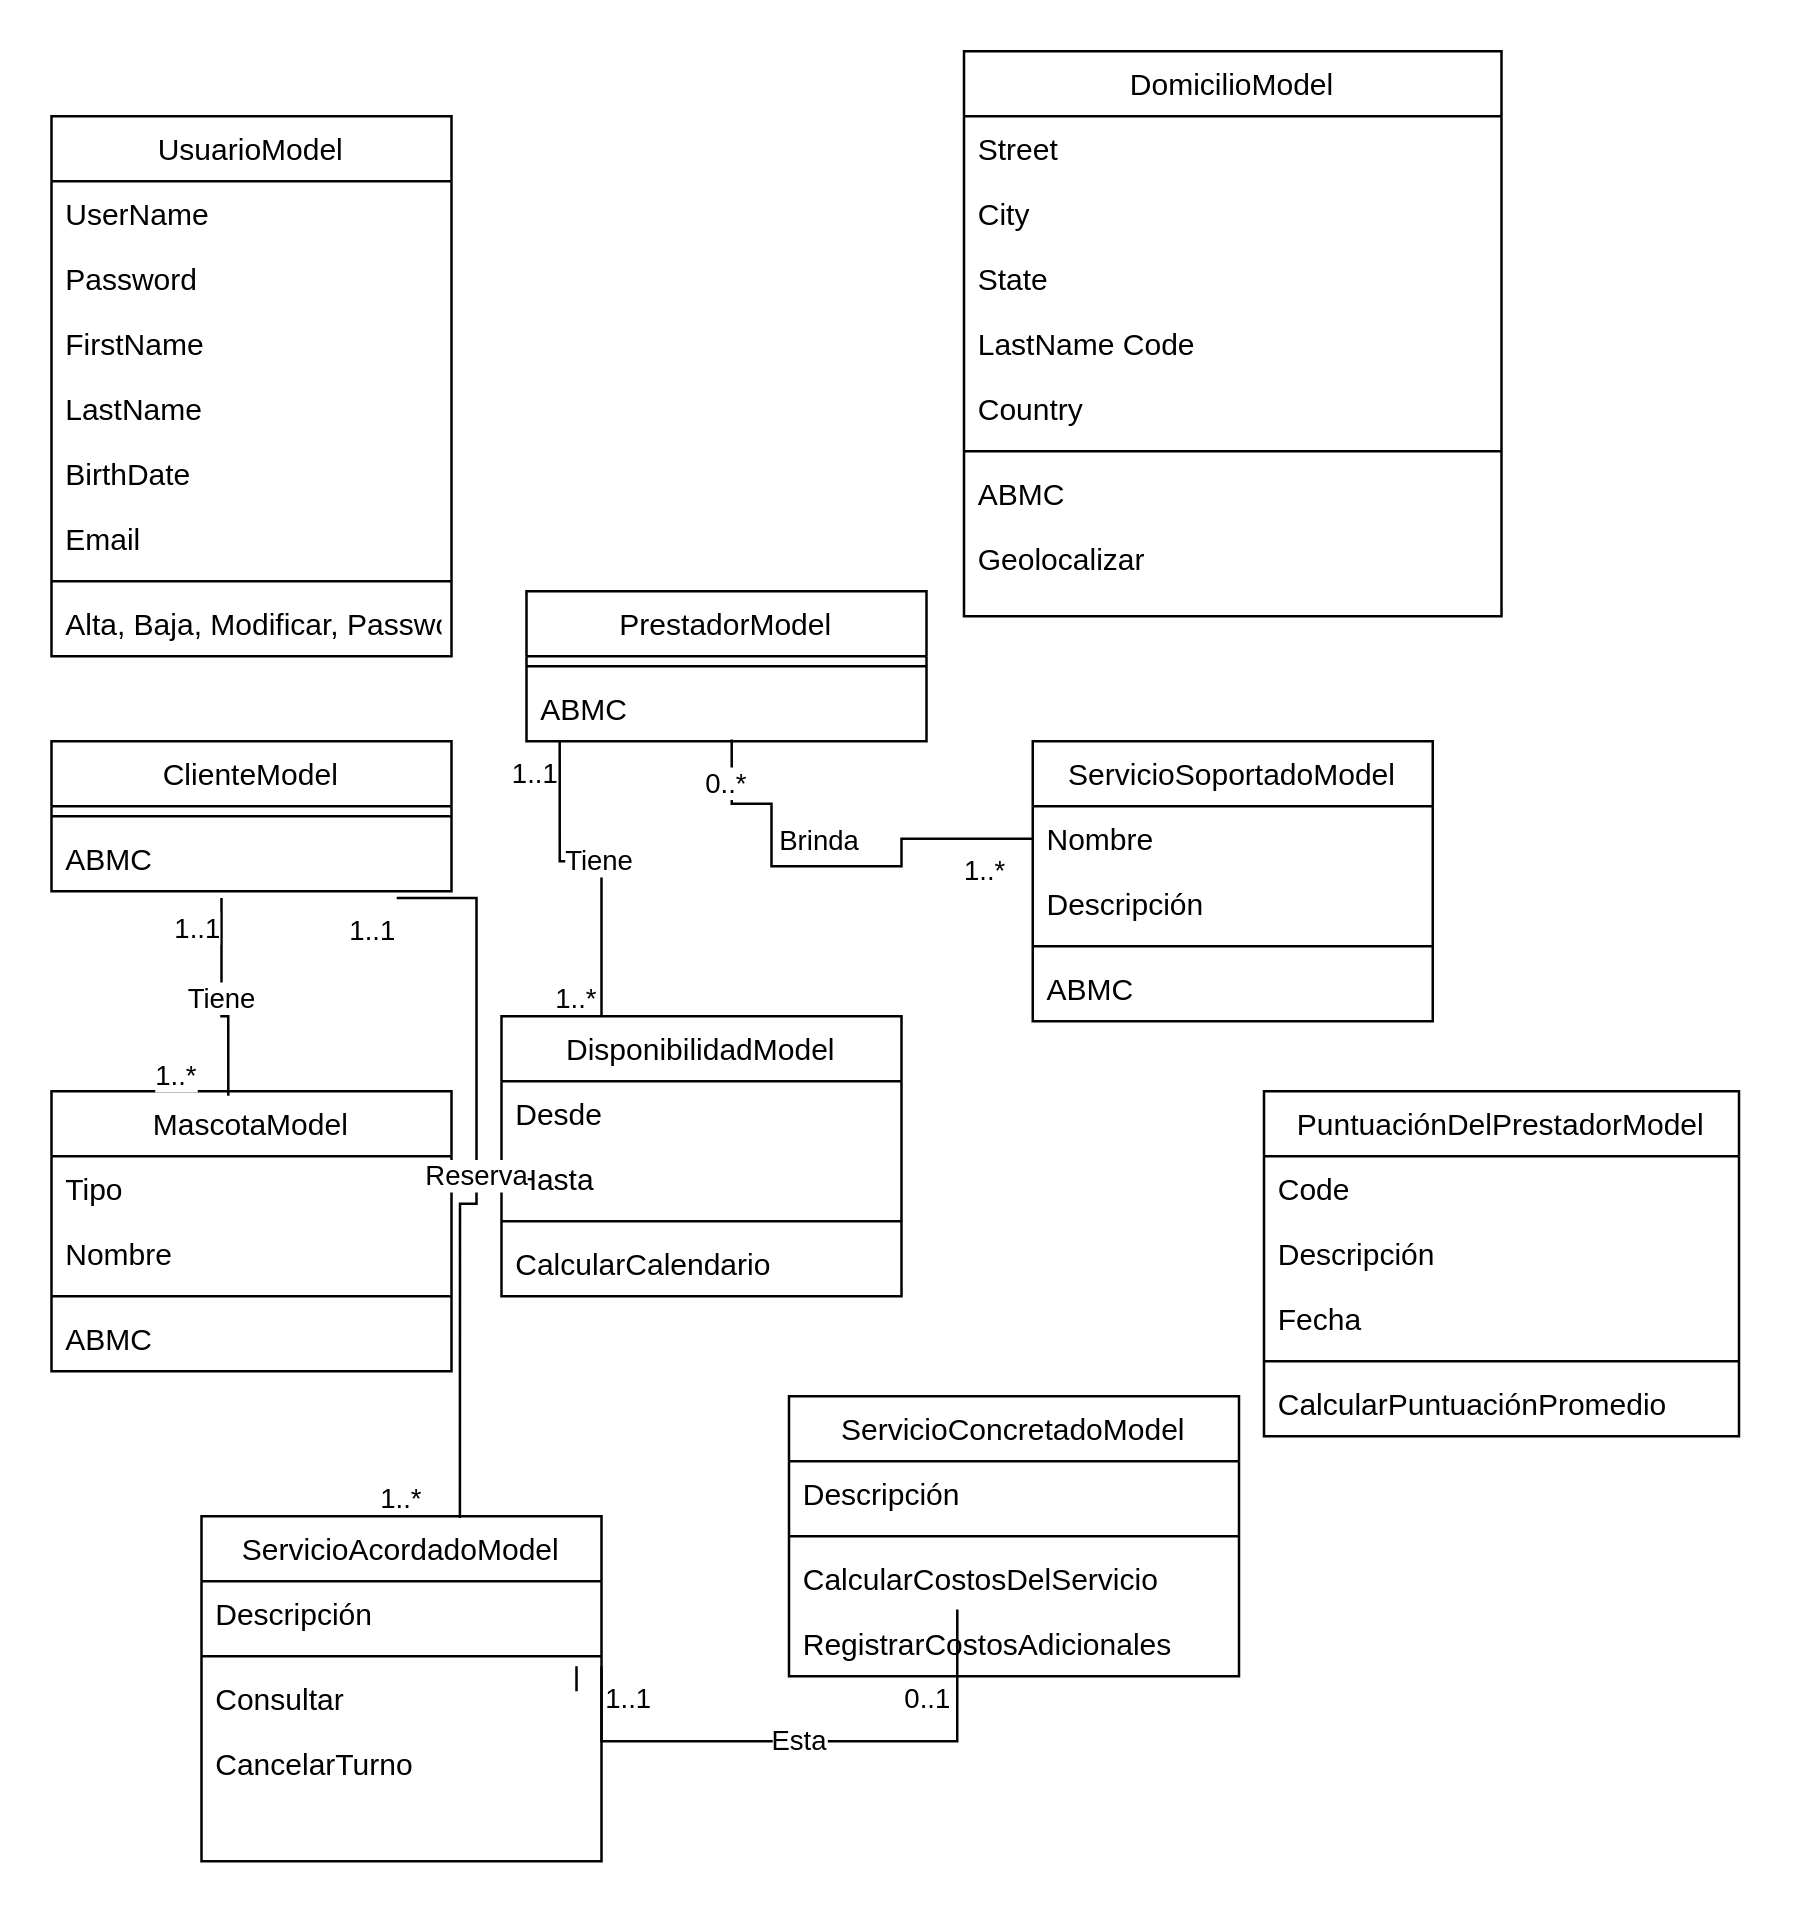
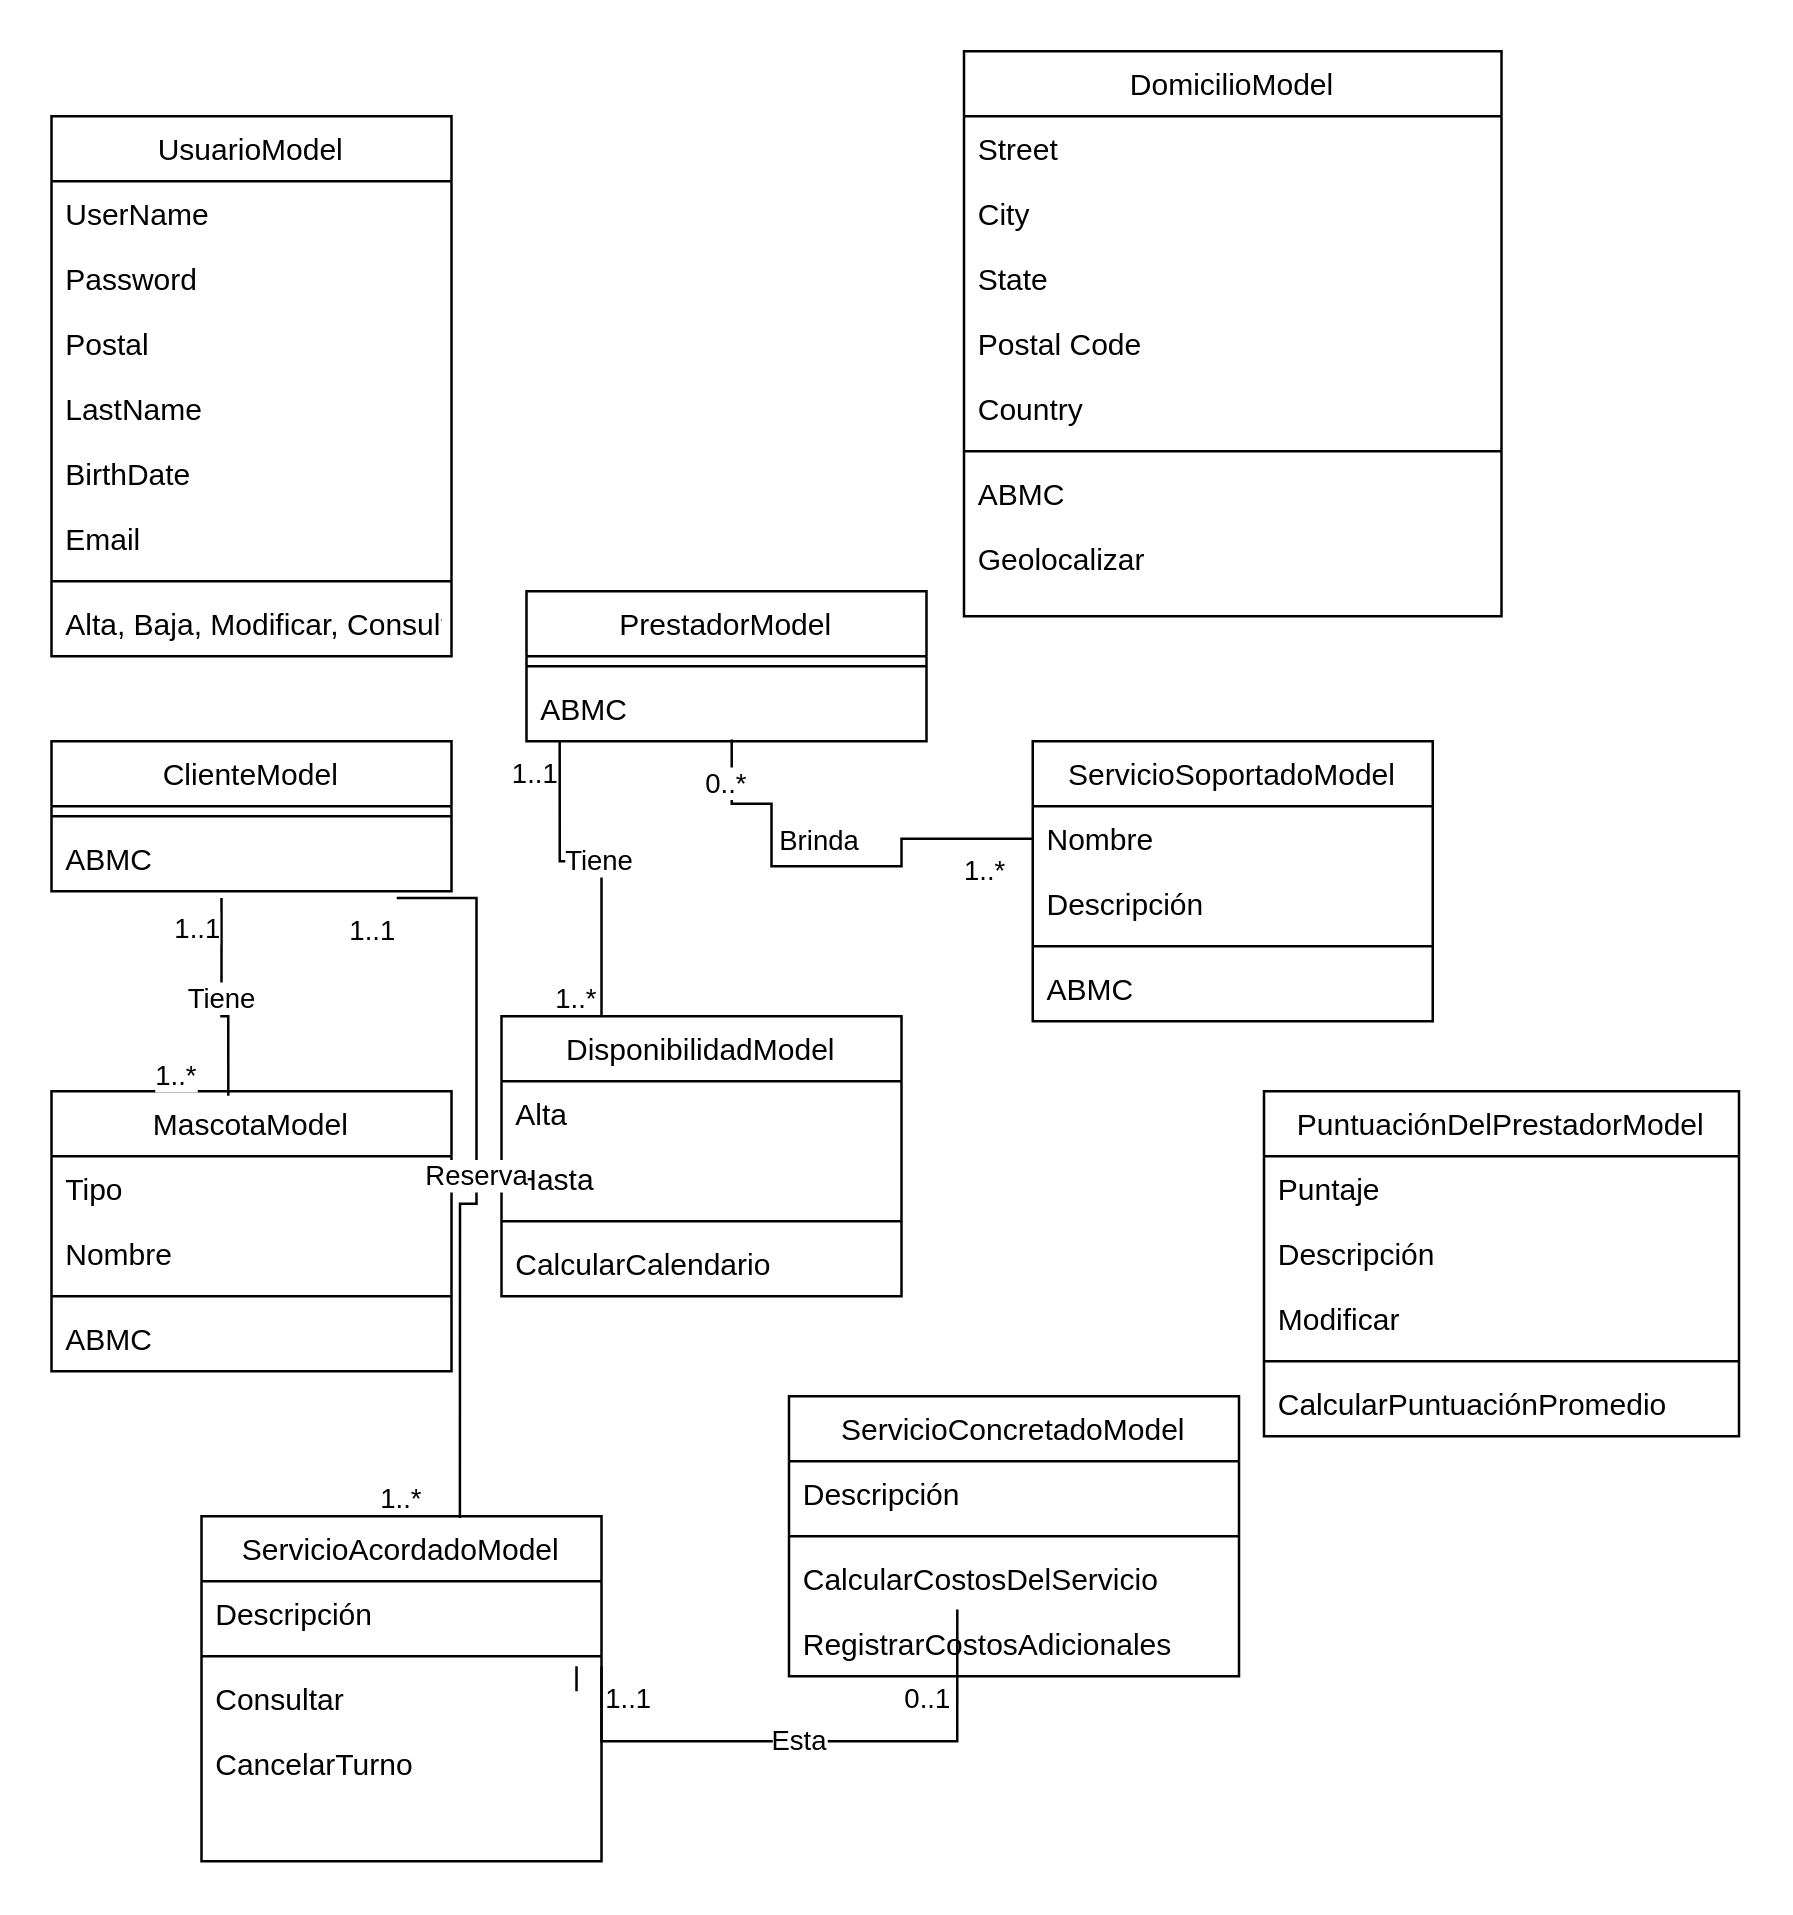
node "FirstName": label "FirstName" -> "Postal"
node "LastName Code": label "LastName Code" -> "Postal Code"
node "Alta, Baja, Modificar, Password": label "Alta, Baja, Modificar, Password" -> "Alta, Baja, Modificar, Consultar"
node "Desde": label "Desde" -> "Alta"
node "Code": label "Code" -> "Puntaje"
node "Fecha": label "Fecha" -> "Modificar"
